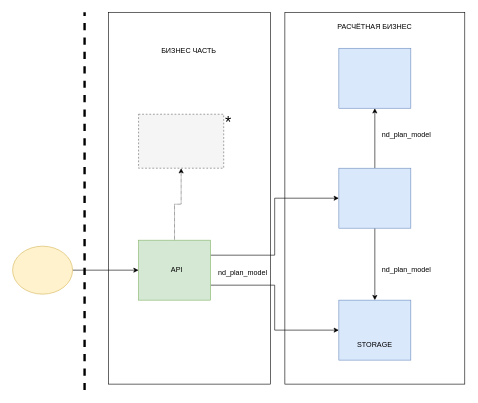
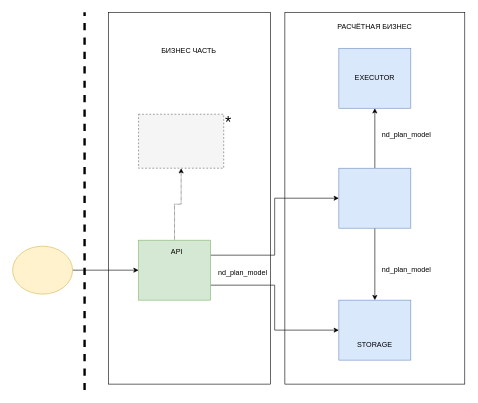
node "EXECUTOR": added
node "API": moved (177, 270) -> (177, 252)
